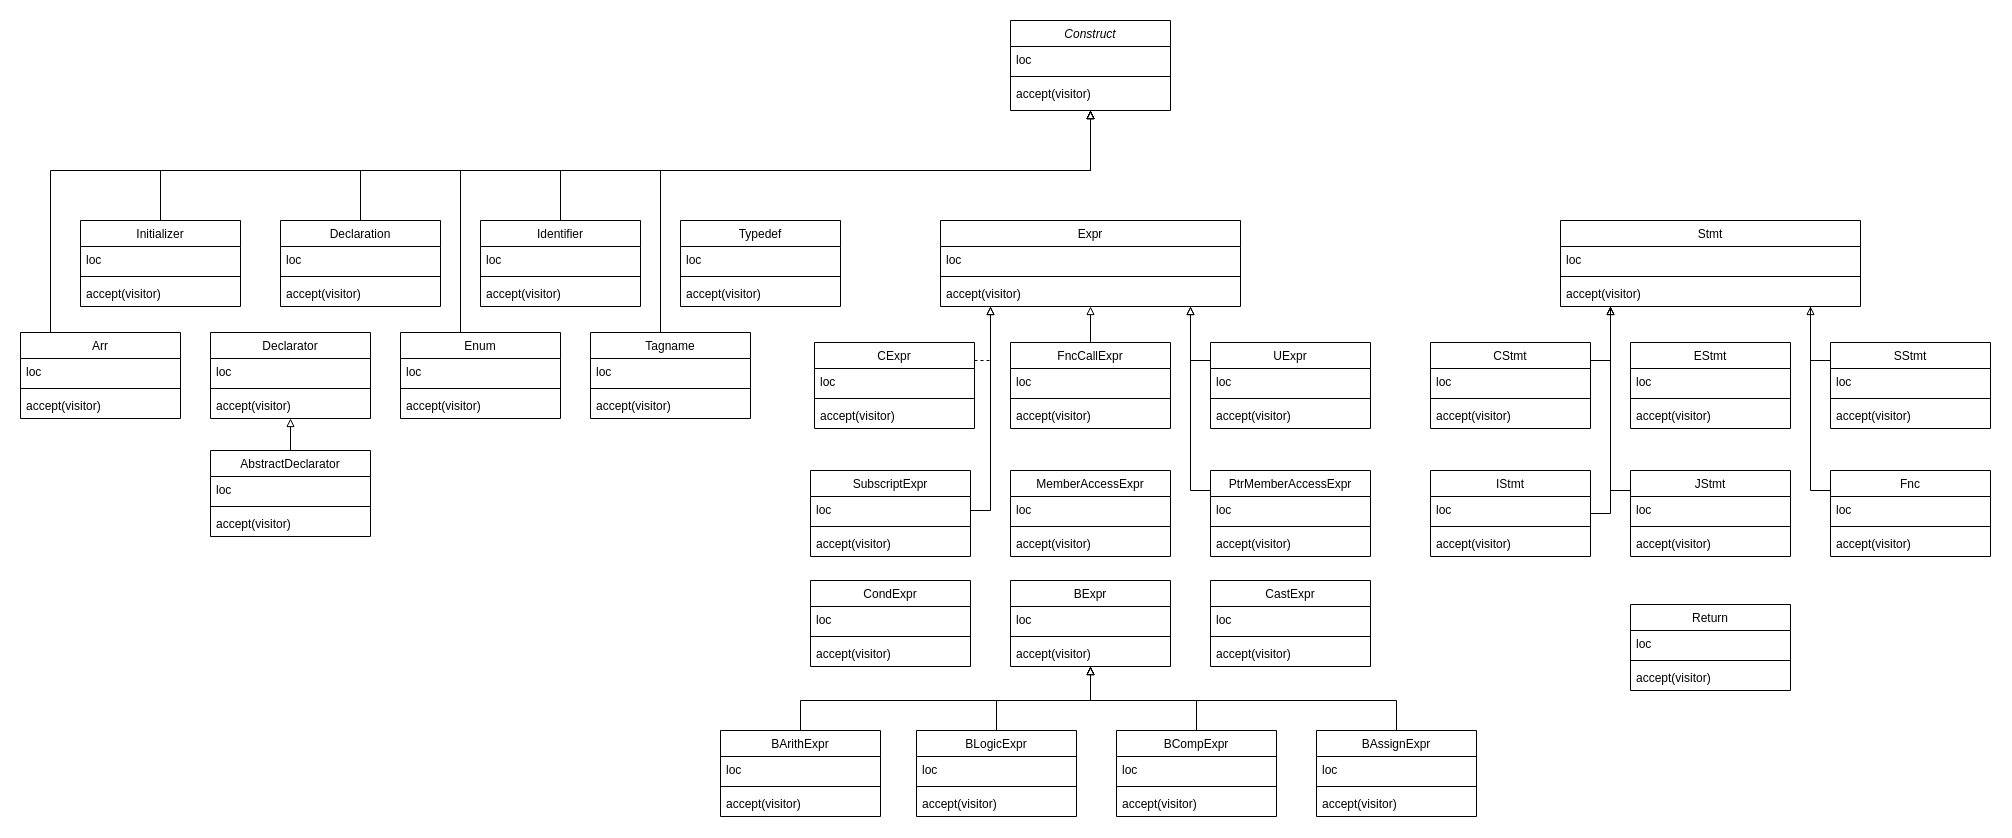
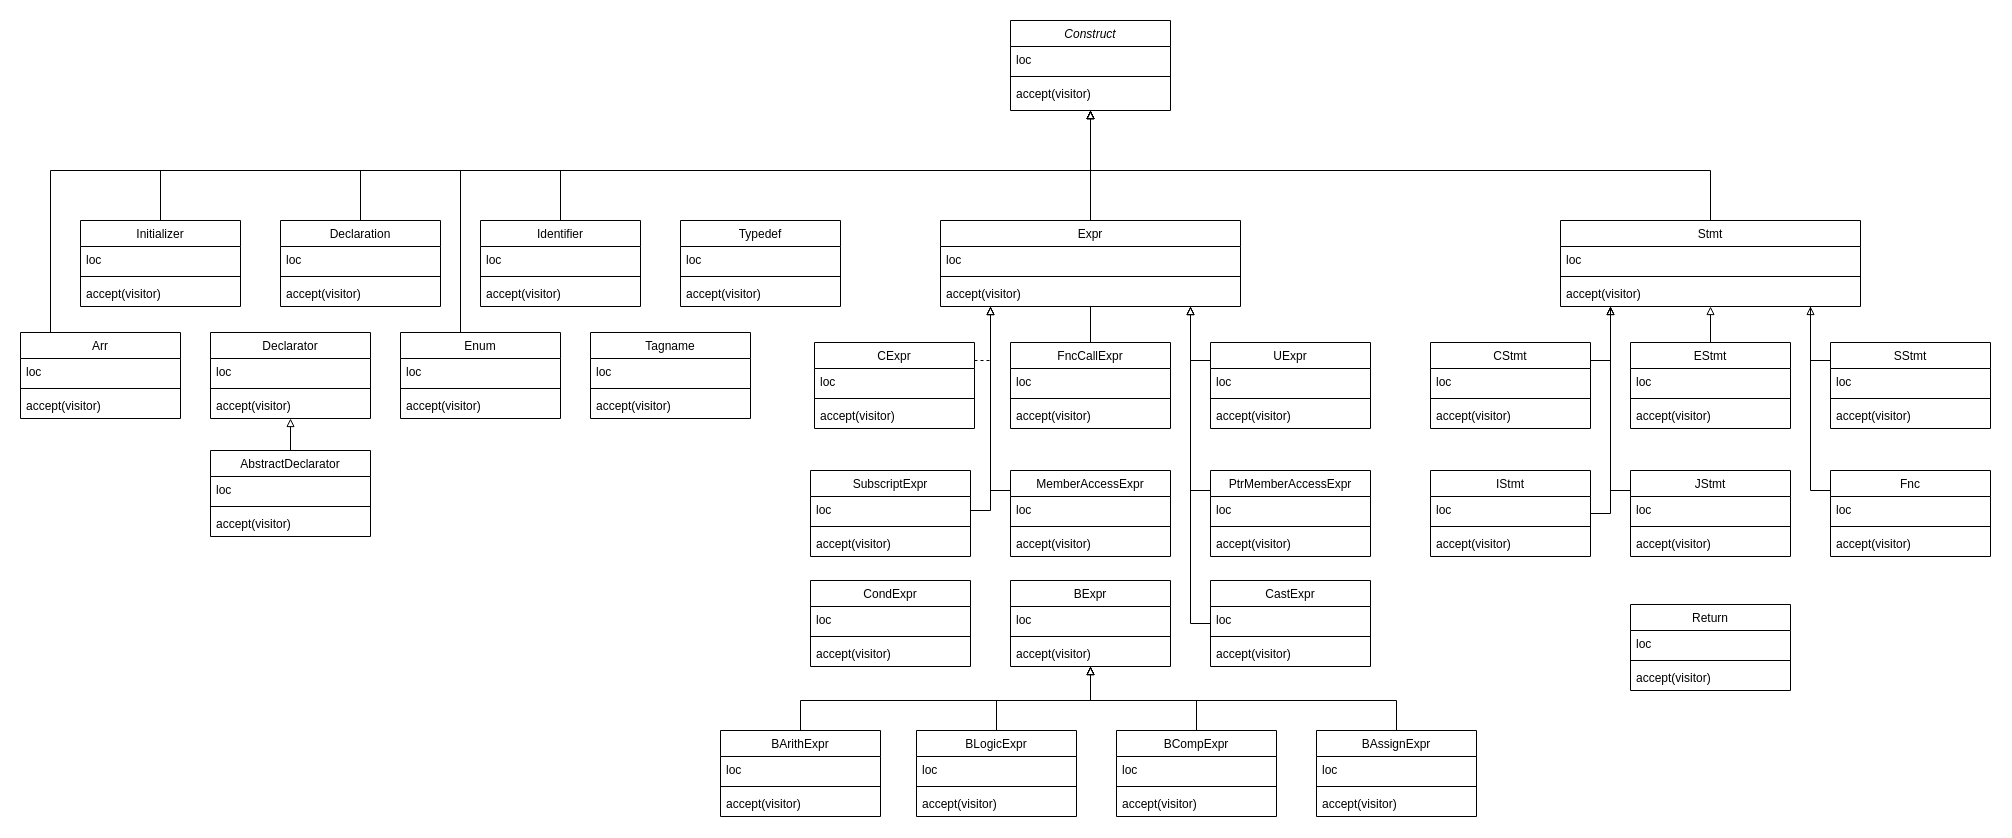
edge "Stmt" -> "Construct": added
edge "Expr" -> "Construct": added
edge "Tagname" -> "Construct": removed
edge "FncCallExpr" -> "Expr": arrowhead block -> none
edge "EStmt" -> "Stmt": added
edge "MemberAccessExpr" -> "Expr": added
edge "CastExpr" -> "Expr": added
